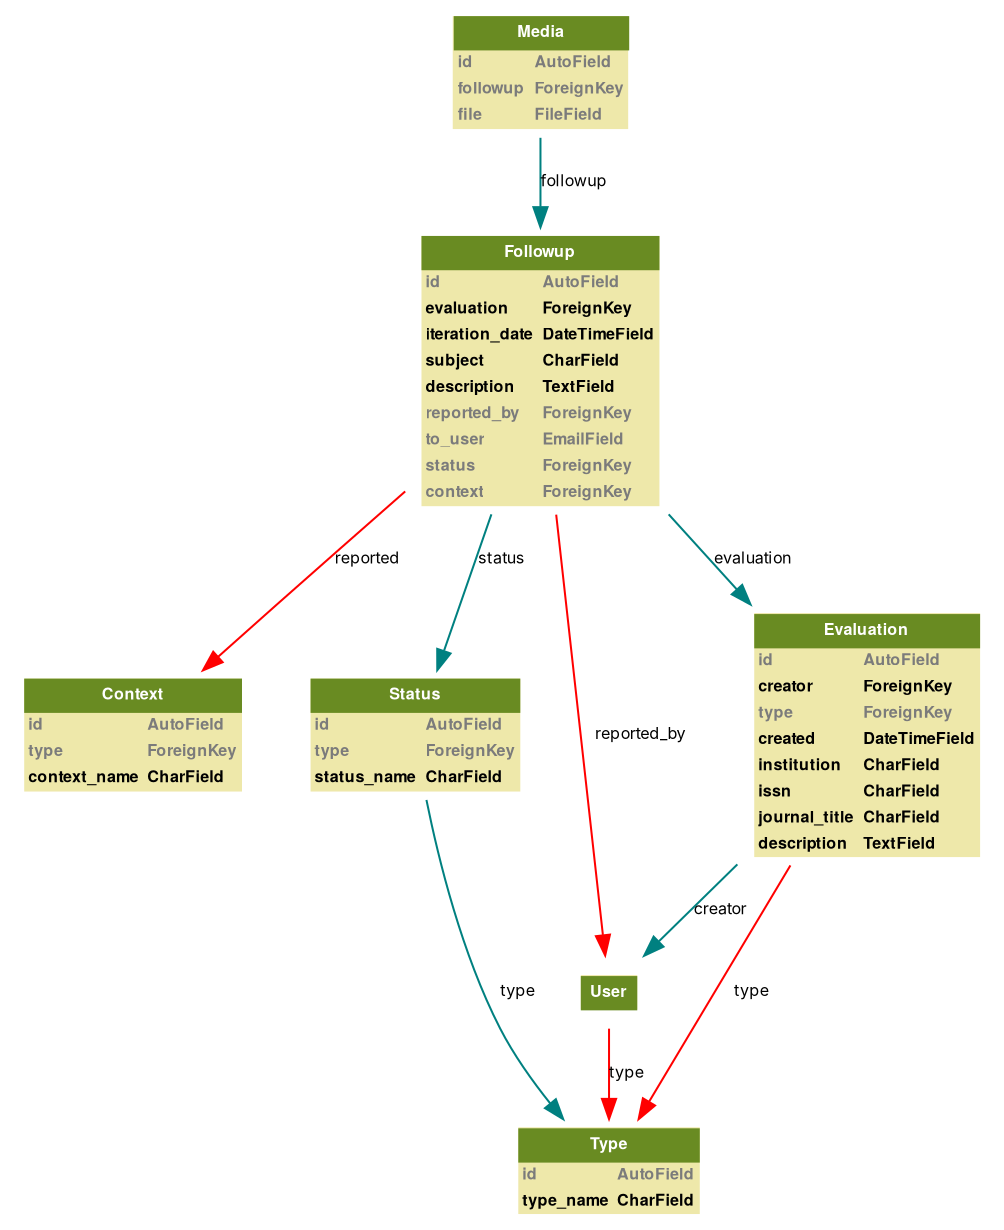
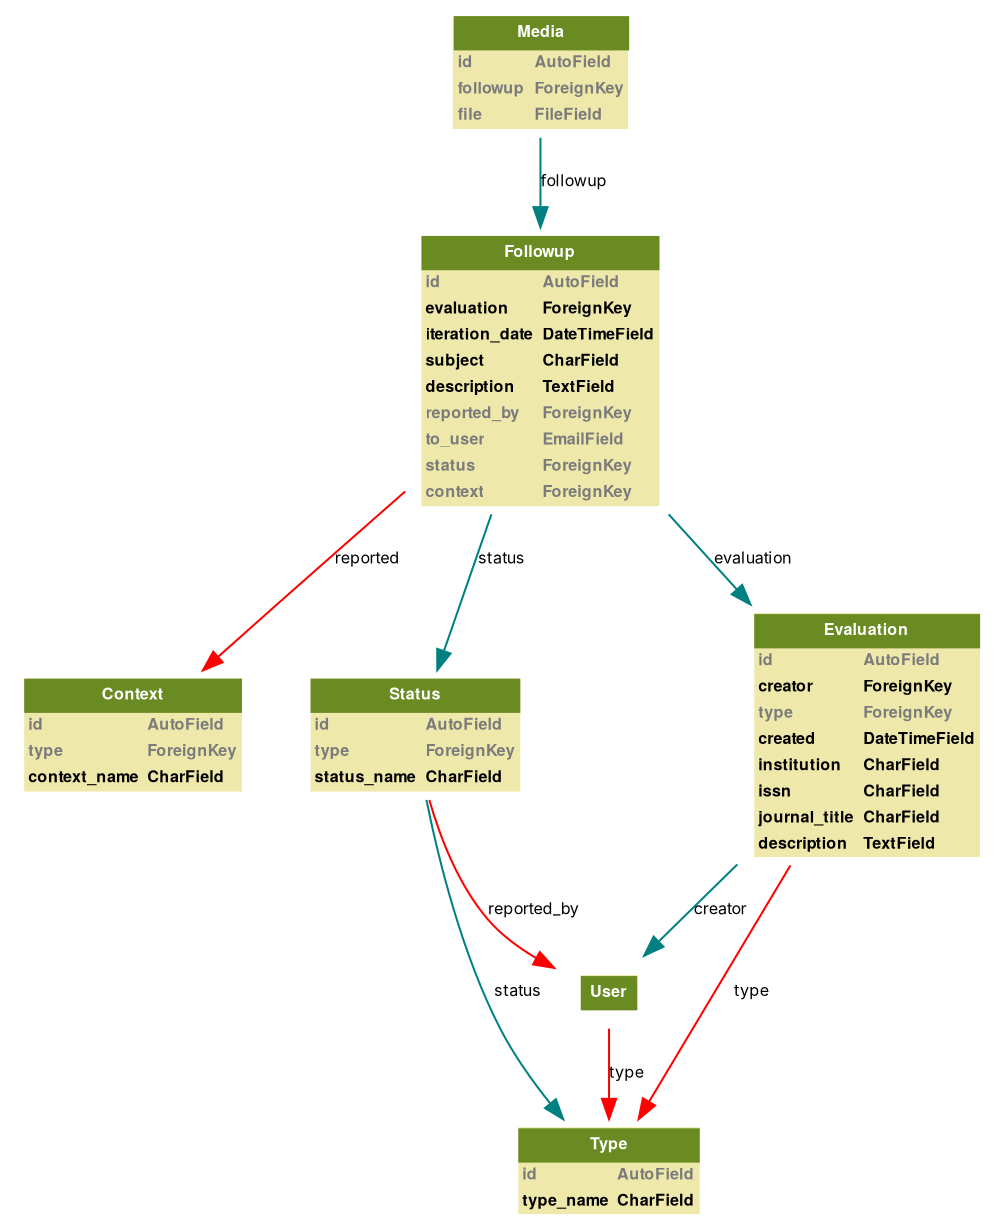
edge "Followup" -> "User": now "Status" -> "User"
edge "Status" -> "Type": label "type" -> "status"
